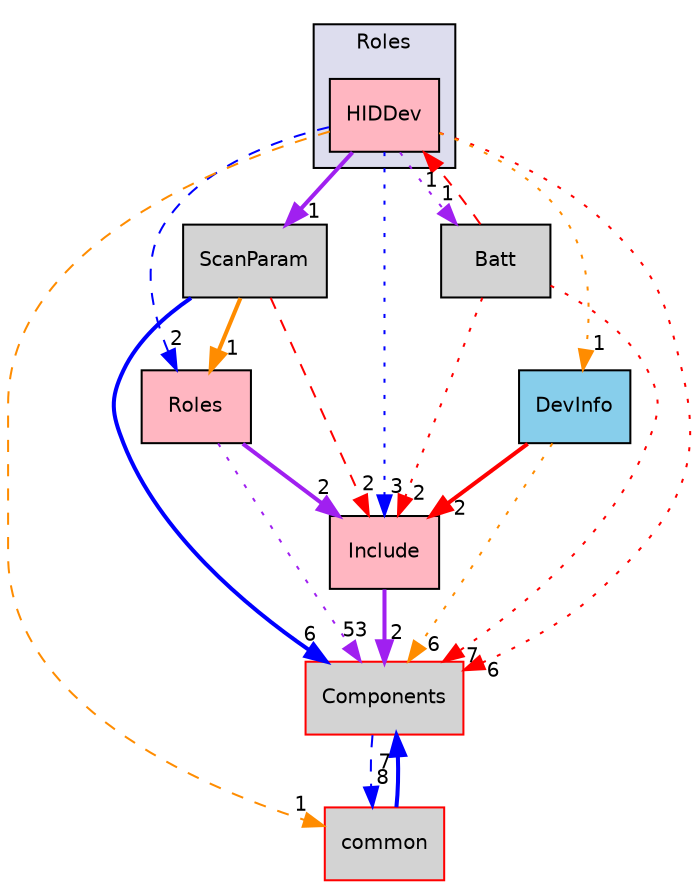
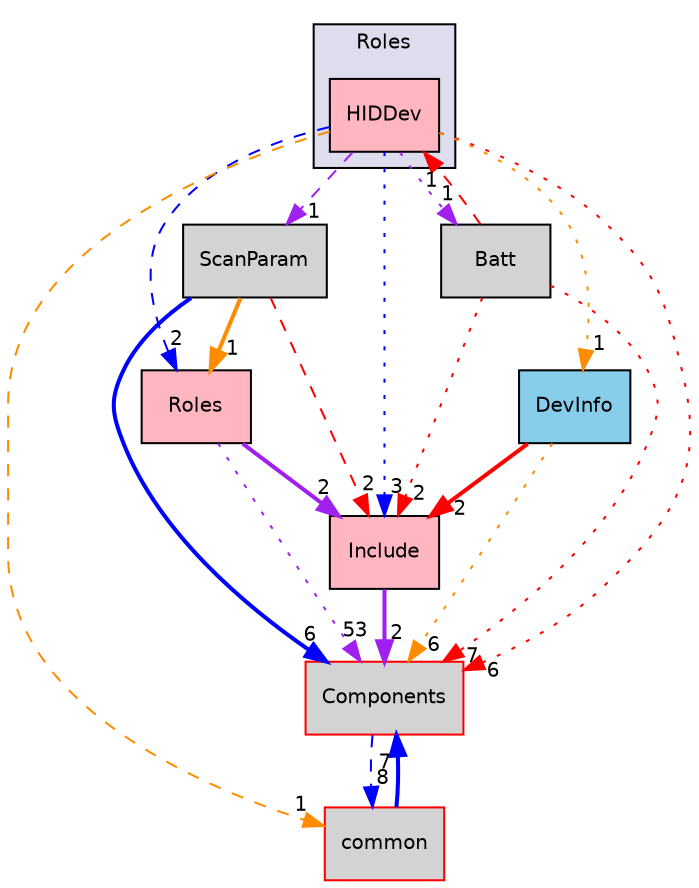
edge "HIDDev" -> "ScanParam": style bold -> dashed
